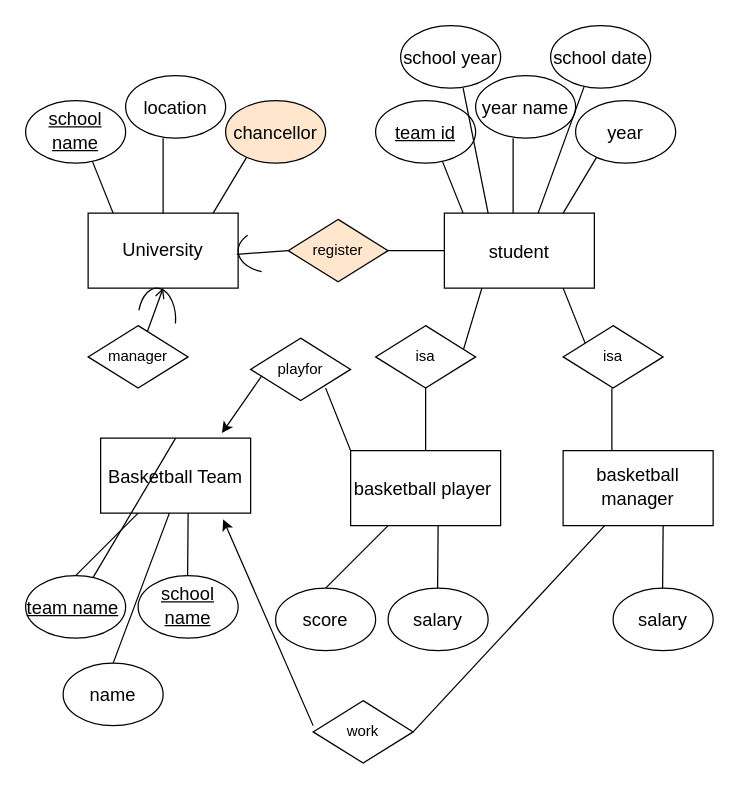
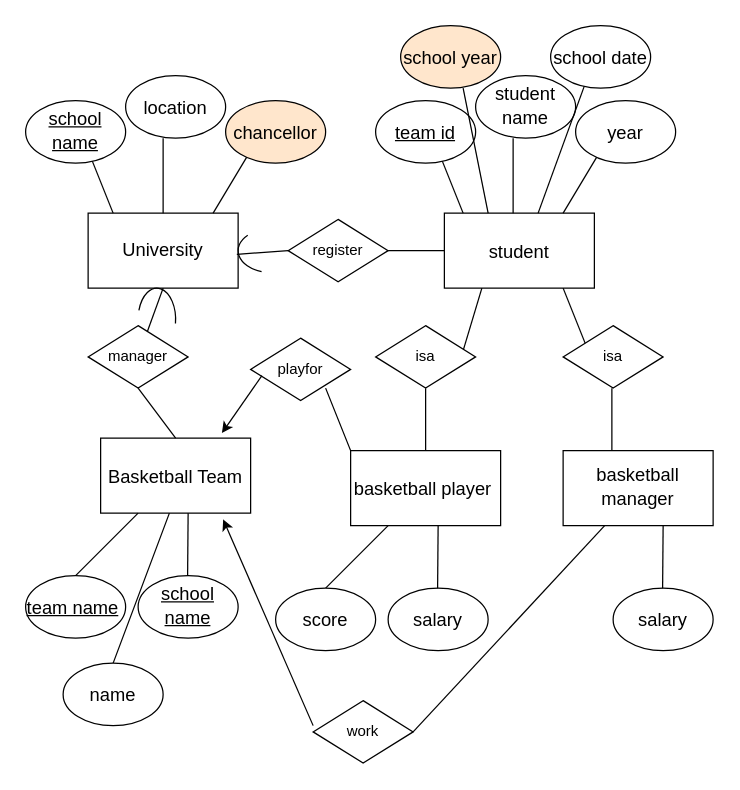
node "school year": fillcolor #ffffff -> #ffe6cc
node "year name": label "year name" -> "student name"
node "register": fillcolor #ffe6cc -> #ffffff
edge "manager" -> "University": arrowhead open -> none
edge "Basketball Team" -- "team name": now "Basketball Team" -- "manager"
